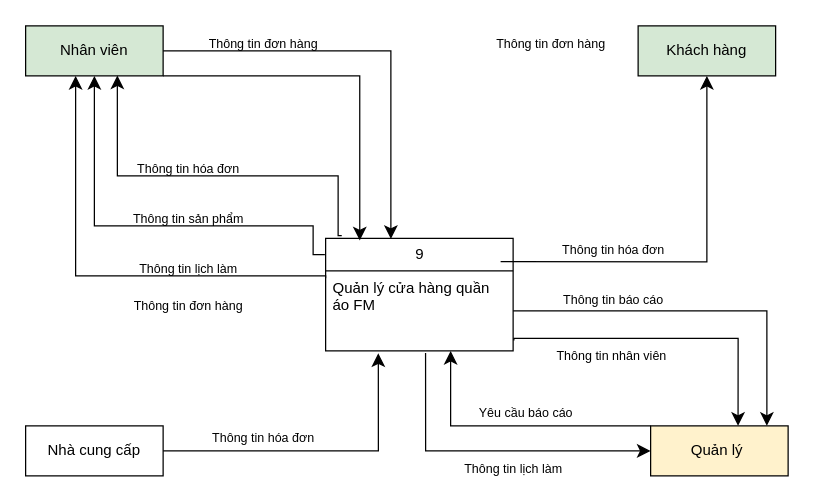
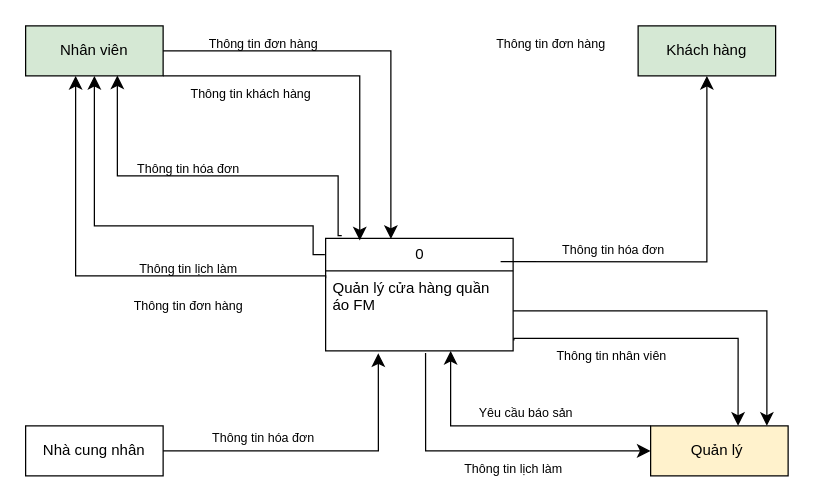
node "Thông tin khách hàng": added
node "Thông tin sản phẩm": removed
node "9": label "9" -> "0"
node "Thông tin báo cáo": removed
node "Yêu cầu báo cáo": label "Yêu cầu báo cáo" -> "Yêu cầu báo sản"
node "Nhà cung cấp": label "Nhà cung cấp" -> "Nhà cung nhân"
